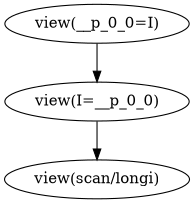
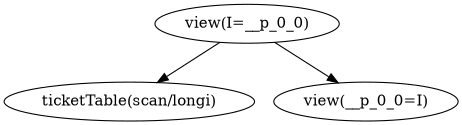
edge "view(__p_0_0=I)" -> "view(I=__p_0_0)": reversed
node "view(scan/longi)": label "view(scan/longi)" -> "ticketTable(scan/longi)"
